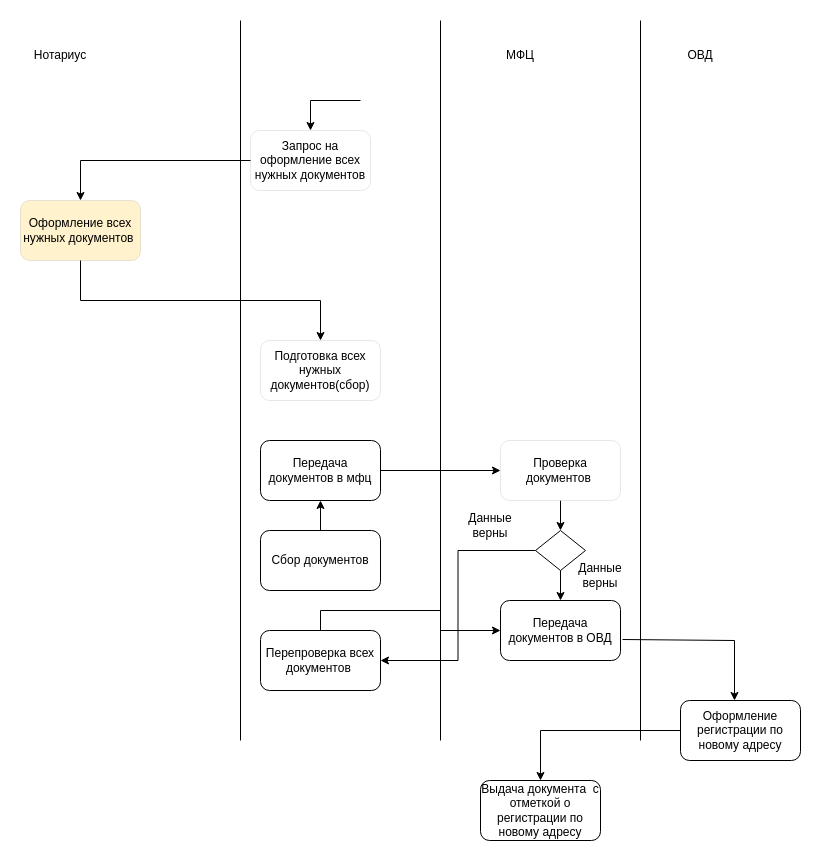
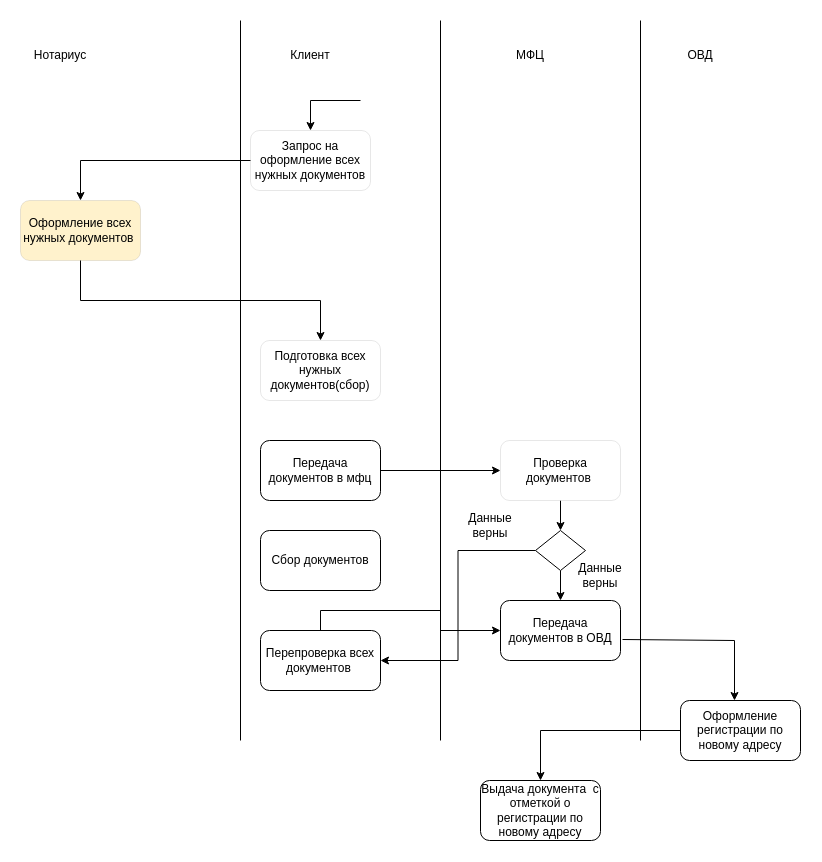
node "Клиент": added
node "МФЦ": moved (521, 56) -> (531, 56)
edge "Сбор документов" -> "Передача документов в мфц": removed
